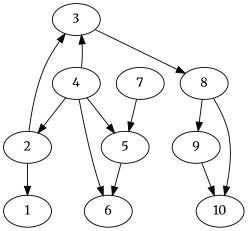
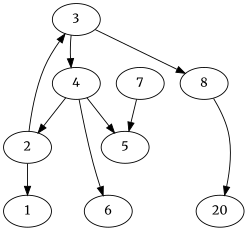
edge "4" -> "3": reversed
node "9": removed
edge "5" -> "6": removed
node "10": label "10" -> "20"
